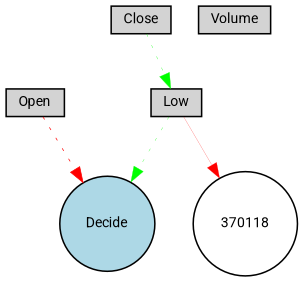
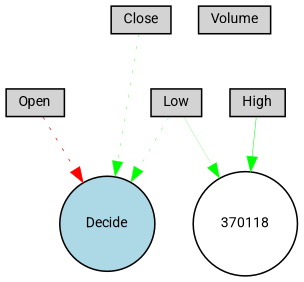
edge "Close" -> "Low": now "Close" -> "Decide"
node "High": added
edge "Low" -> "370118": color red -> green
